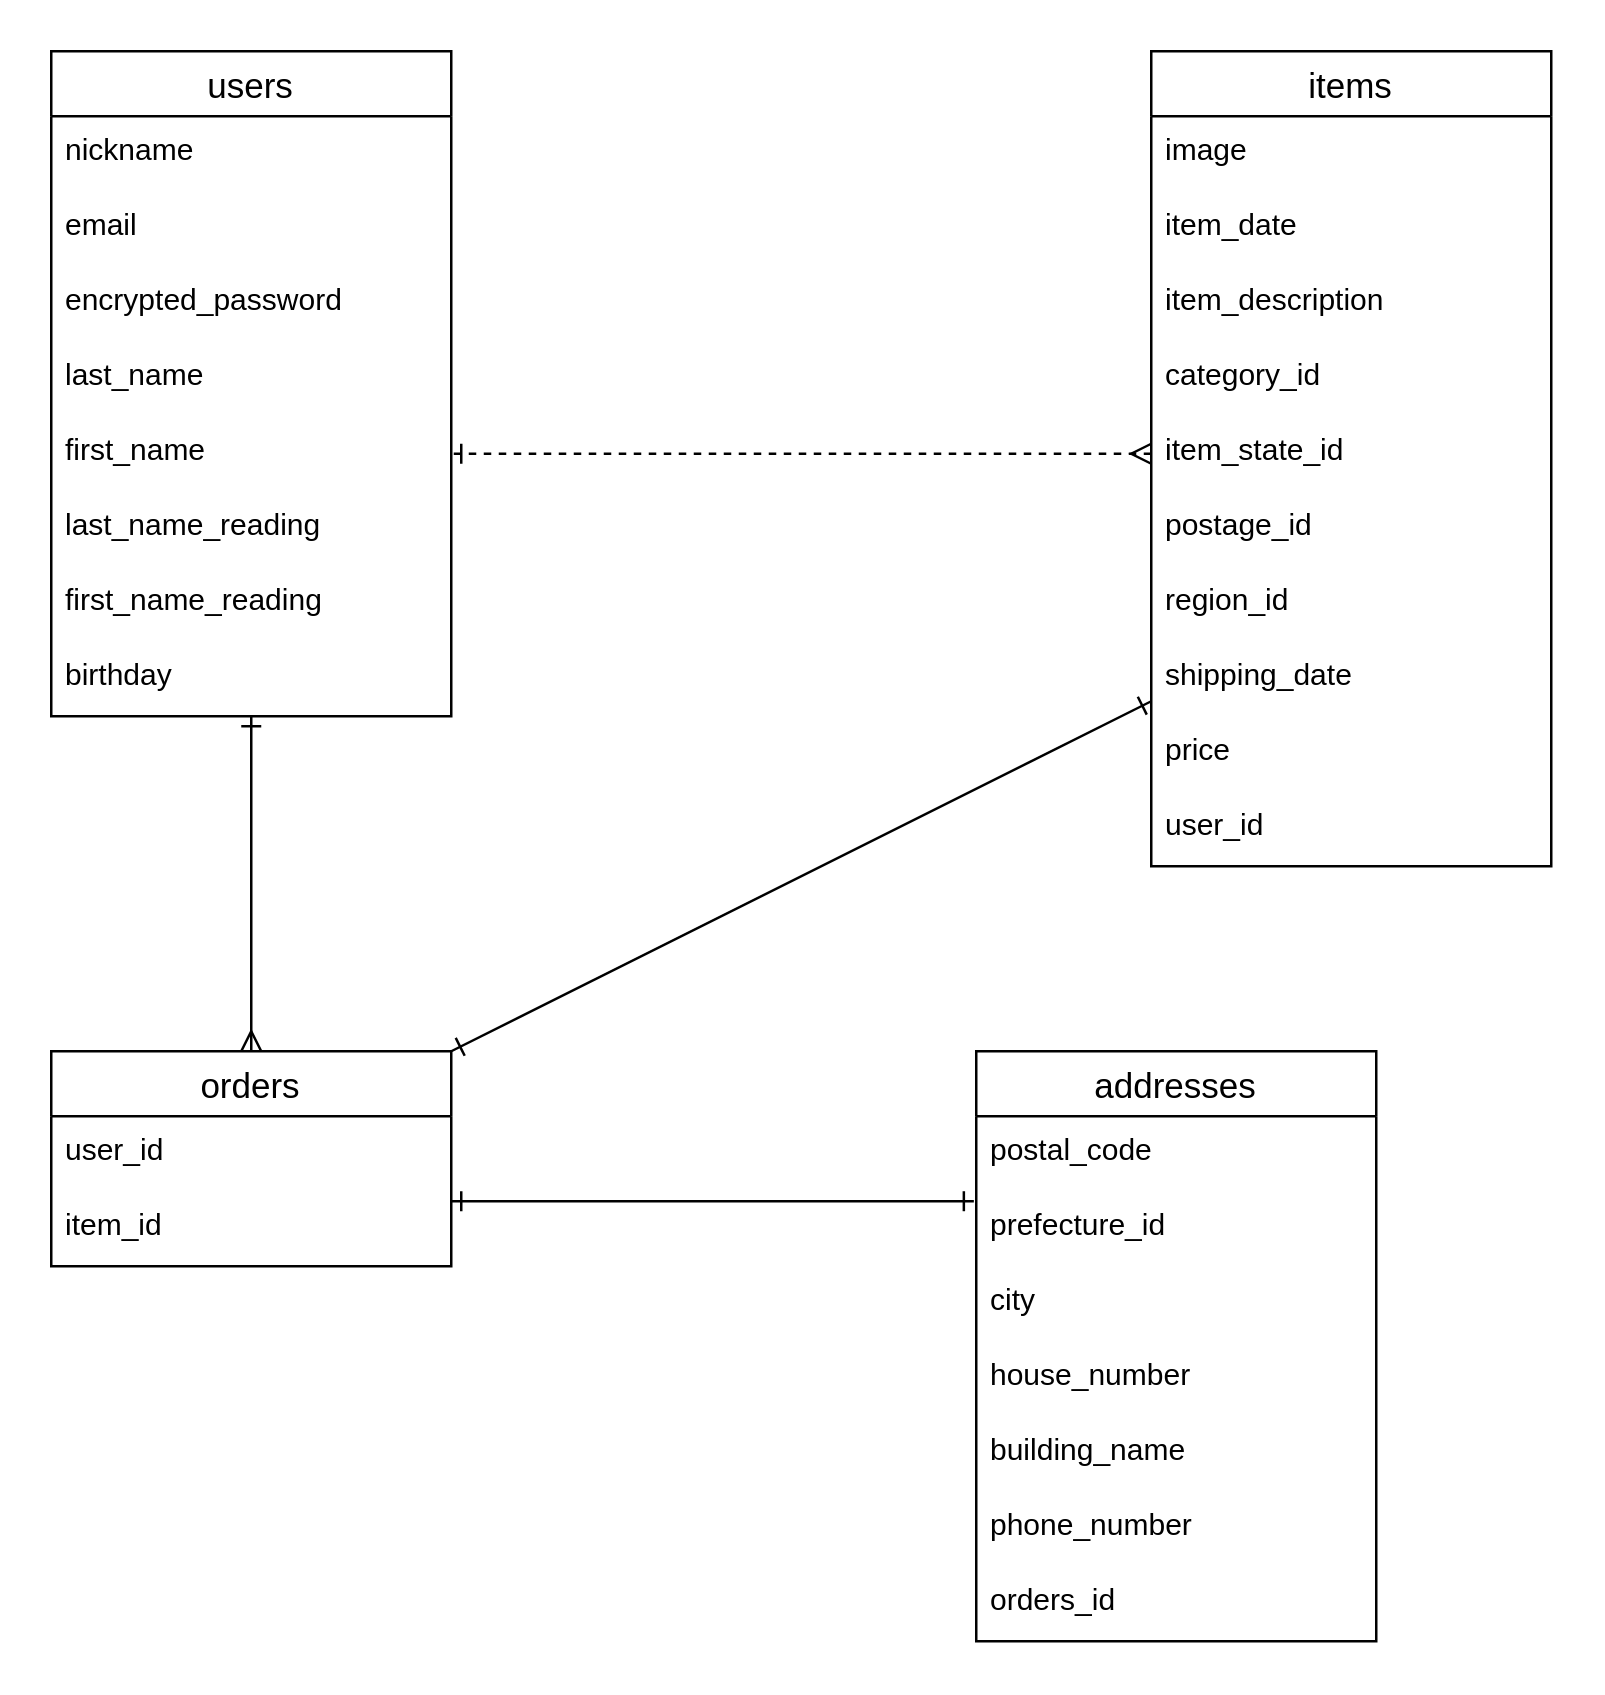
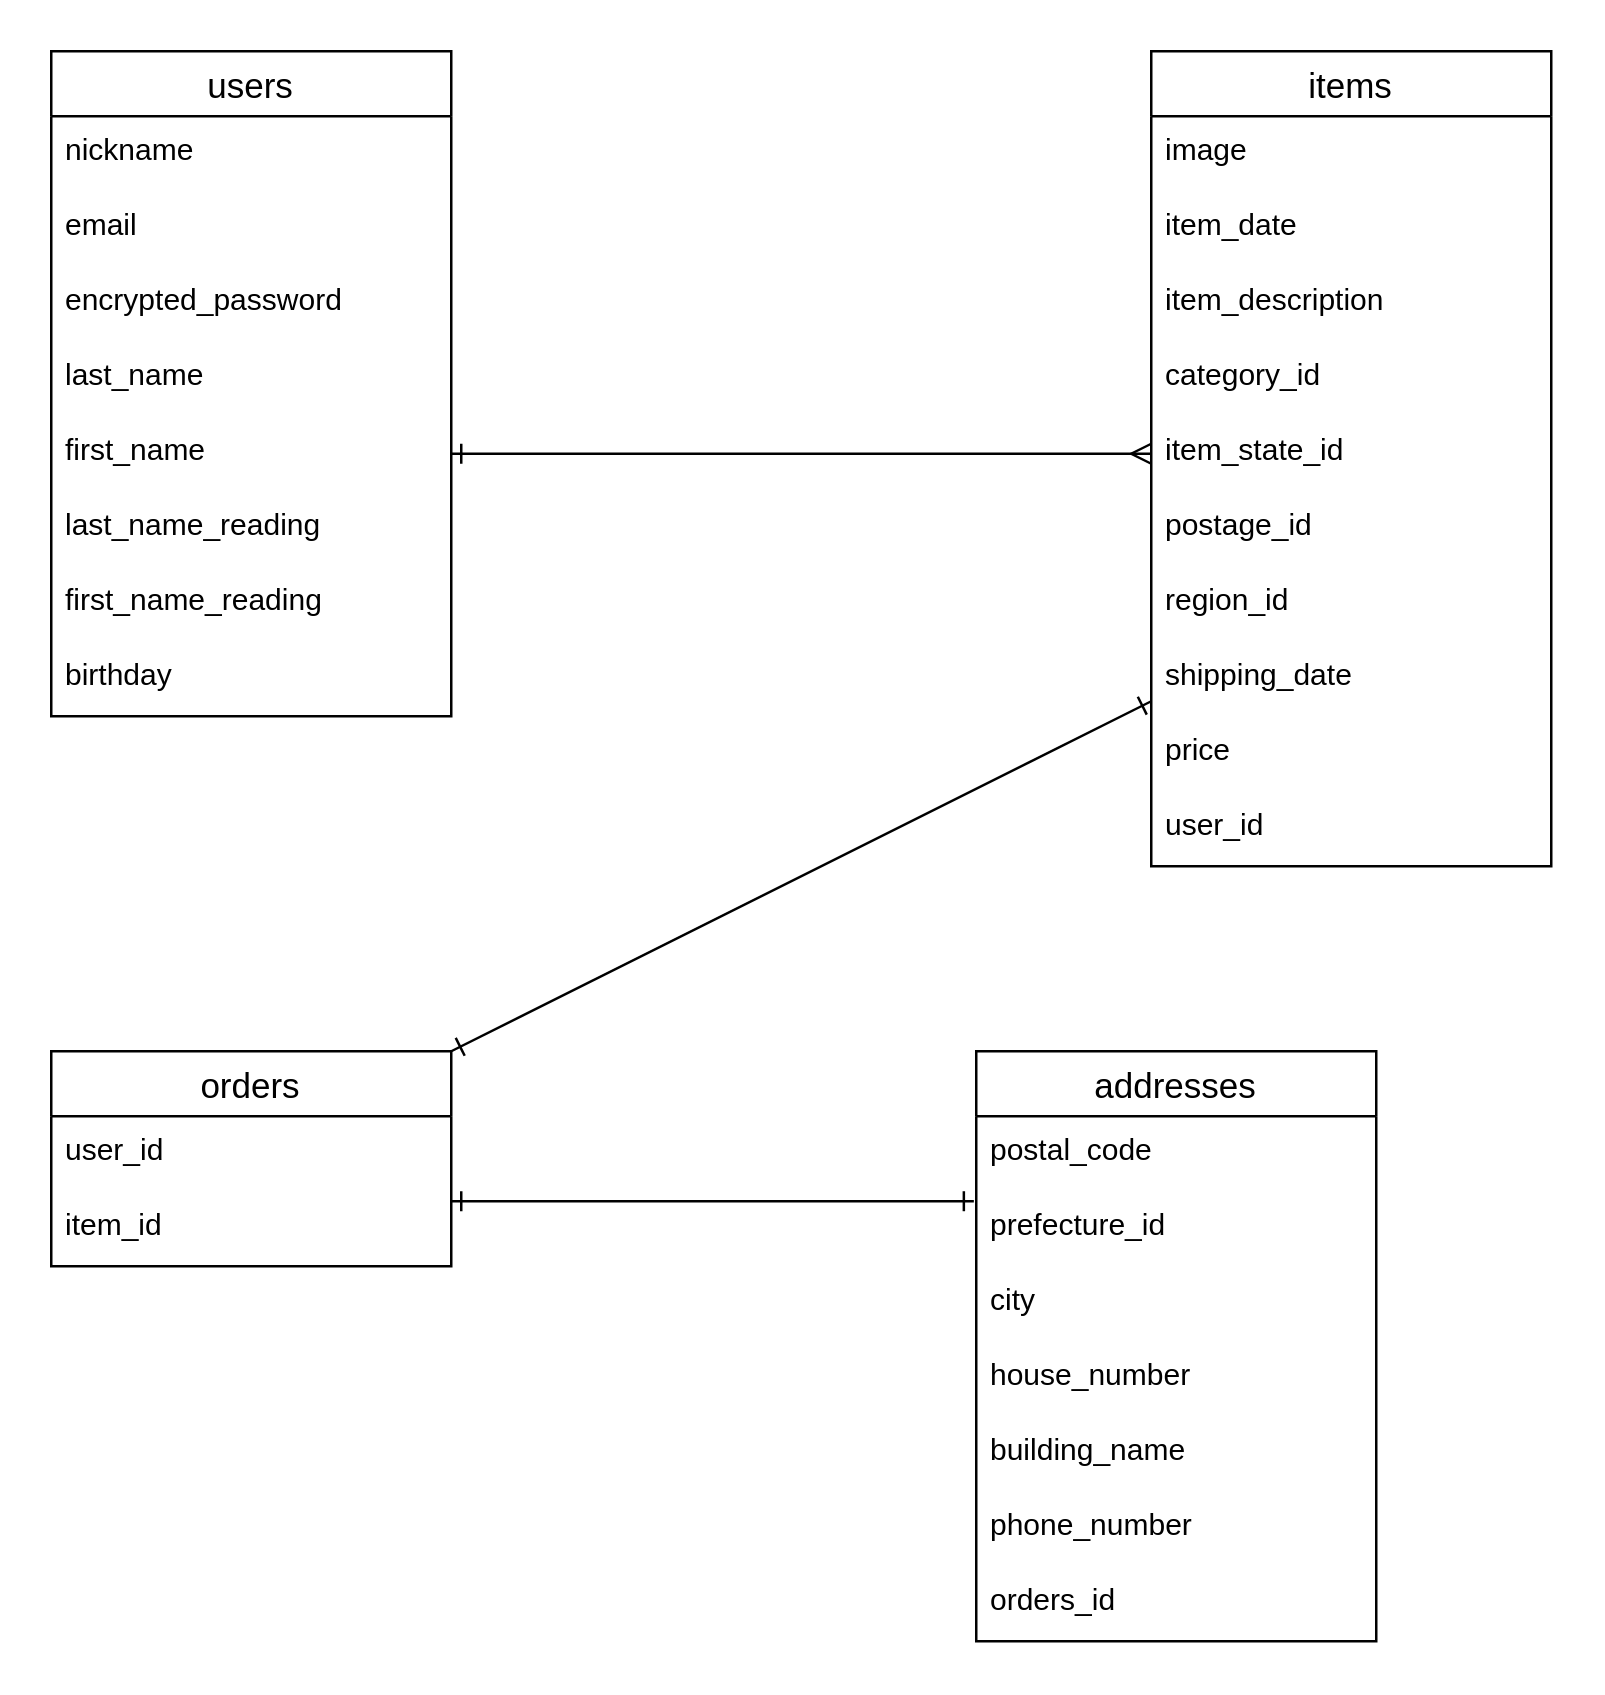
edge "first_name" -- "item_state_id": style dashed -> solid
edge "birthday" -- "orders": removed
